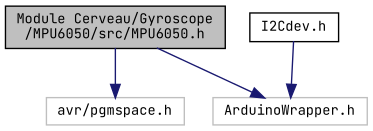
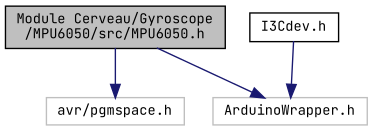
node "I2Cdev.h": label "I2Cdev.h" -> "I3Cdev.h"
